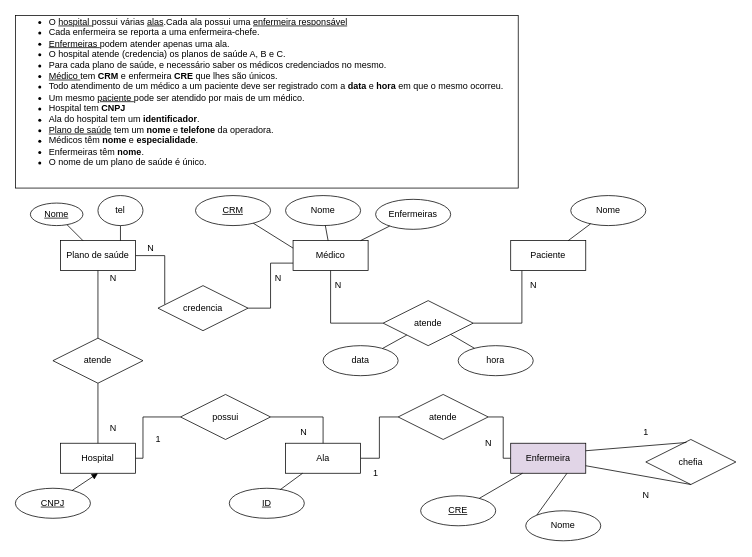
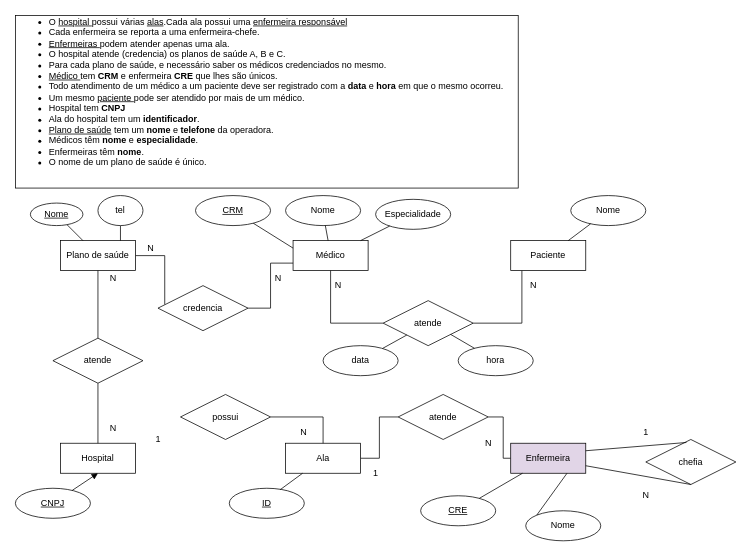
node "Enfermeiras": label "Enfermeiras" -> "Especialidade"
edge "possui" -- "Hospital": removed
